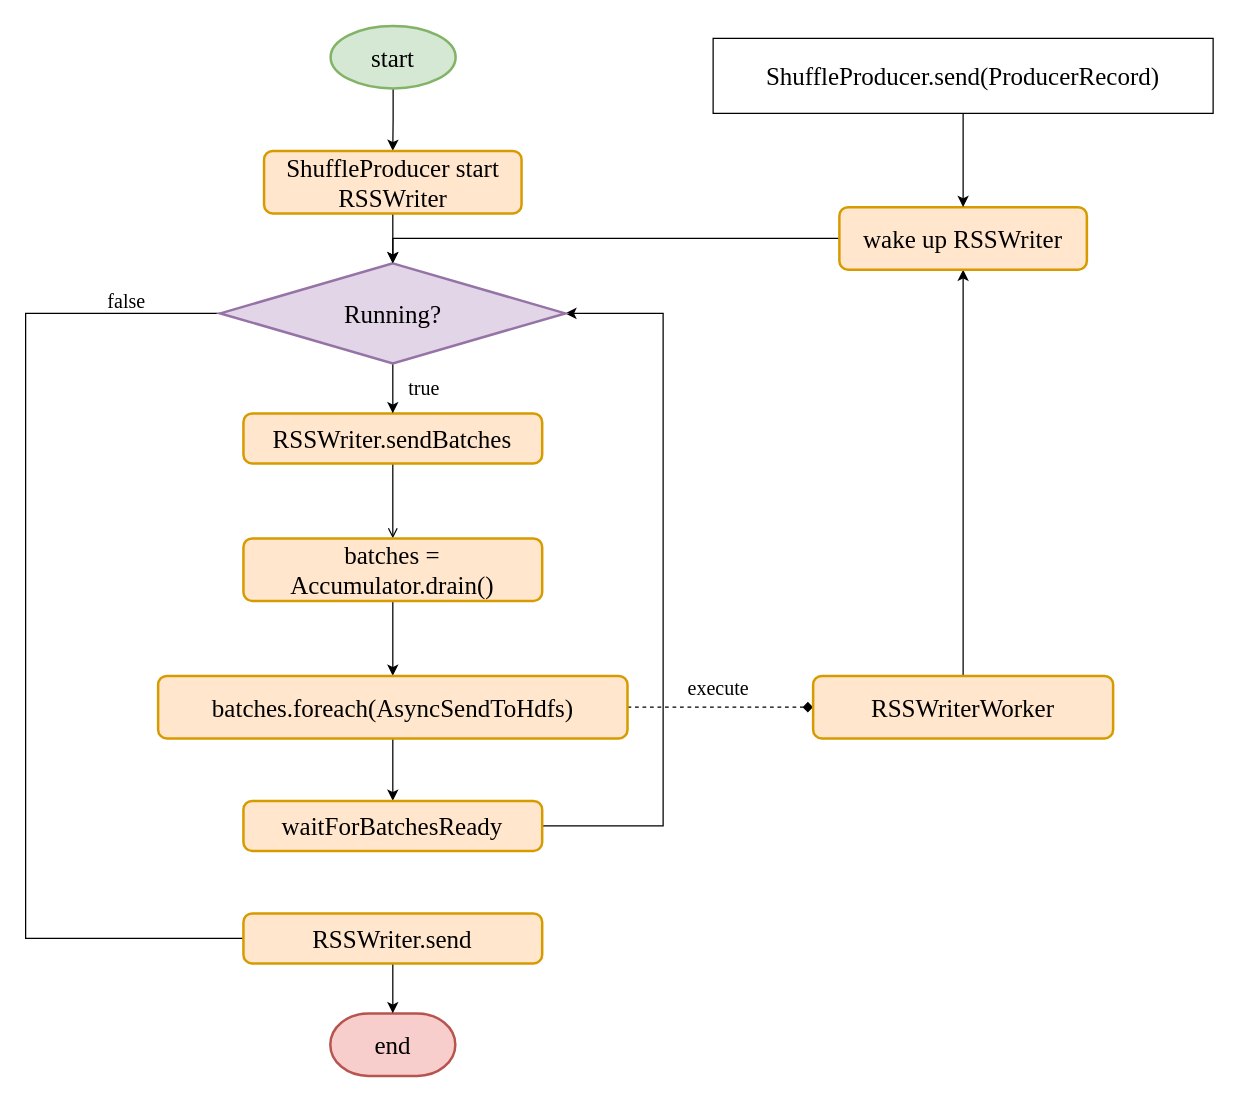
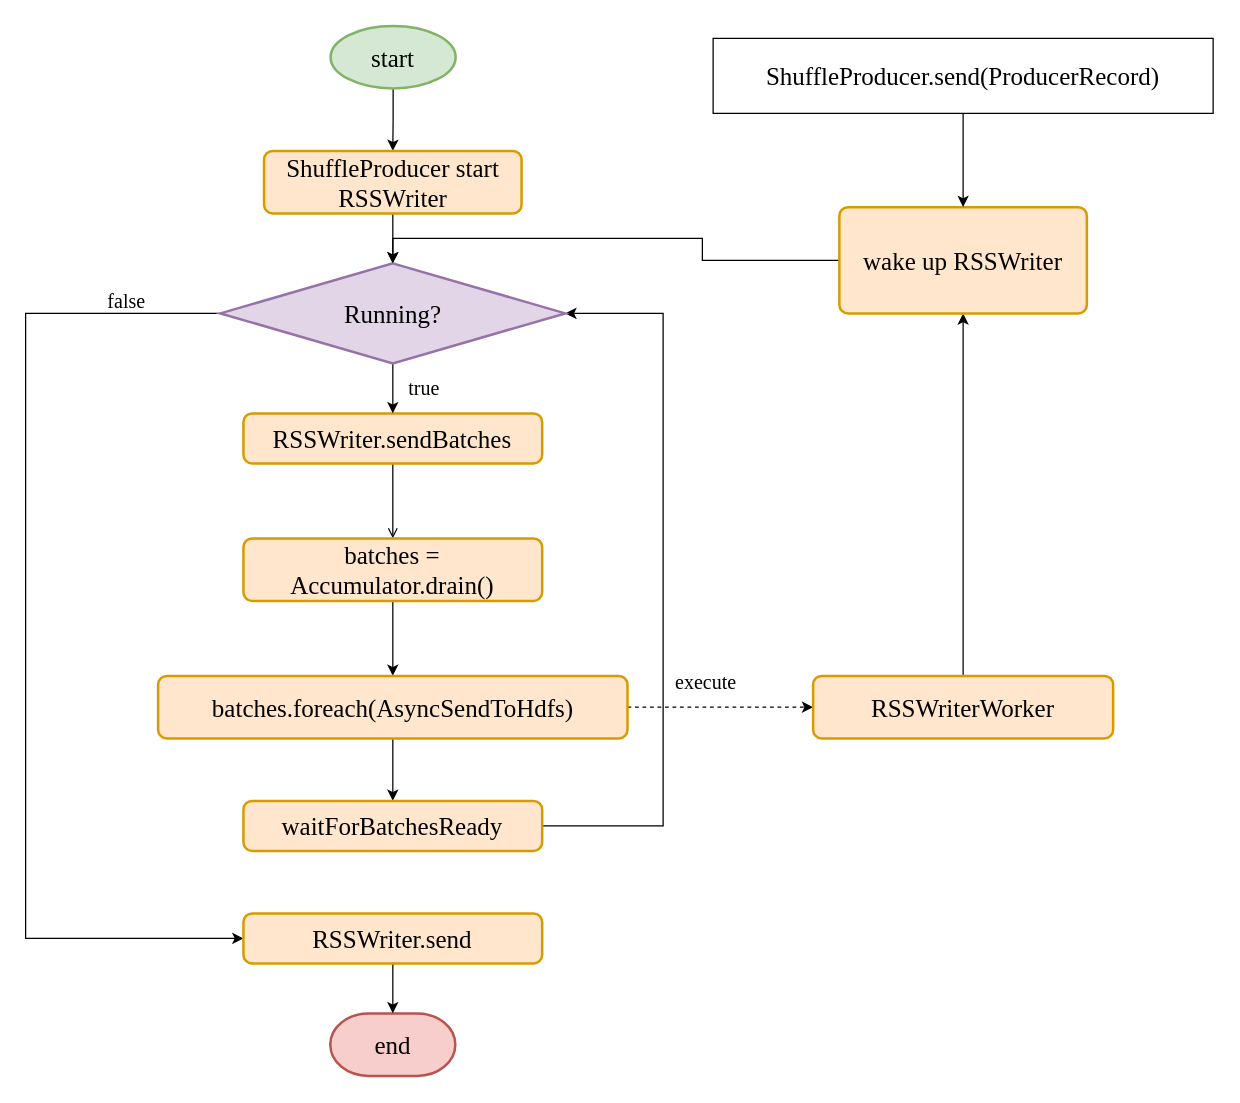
node "wake up RSSWriter": size 248x63 -> 248x106
node "execute": moved (719, 688) -> (706, 682)
edge "batches.foreach(AsyncSendToHdfs)" -> "RSSWriterWorker": arrowhead diamond -> classic
edge "Running?" -- "RSSWriter.send": arrowhead none -> classic
